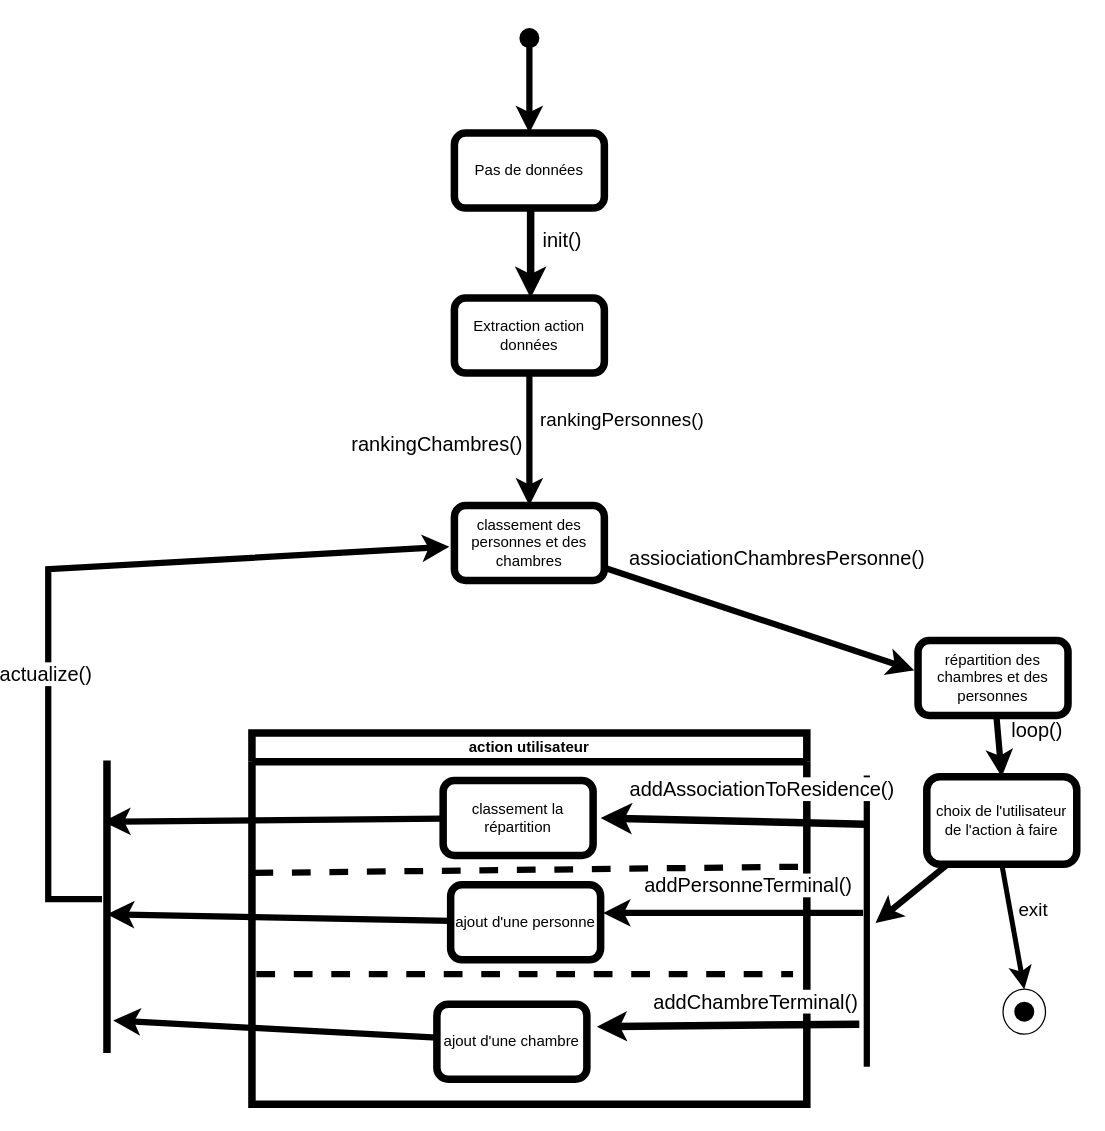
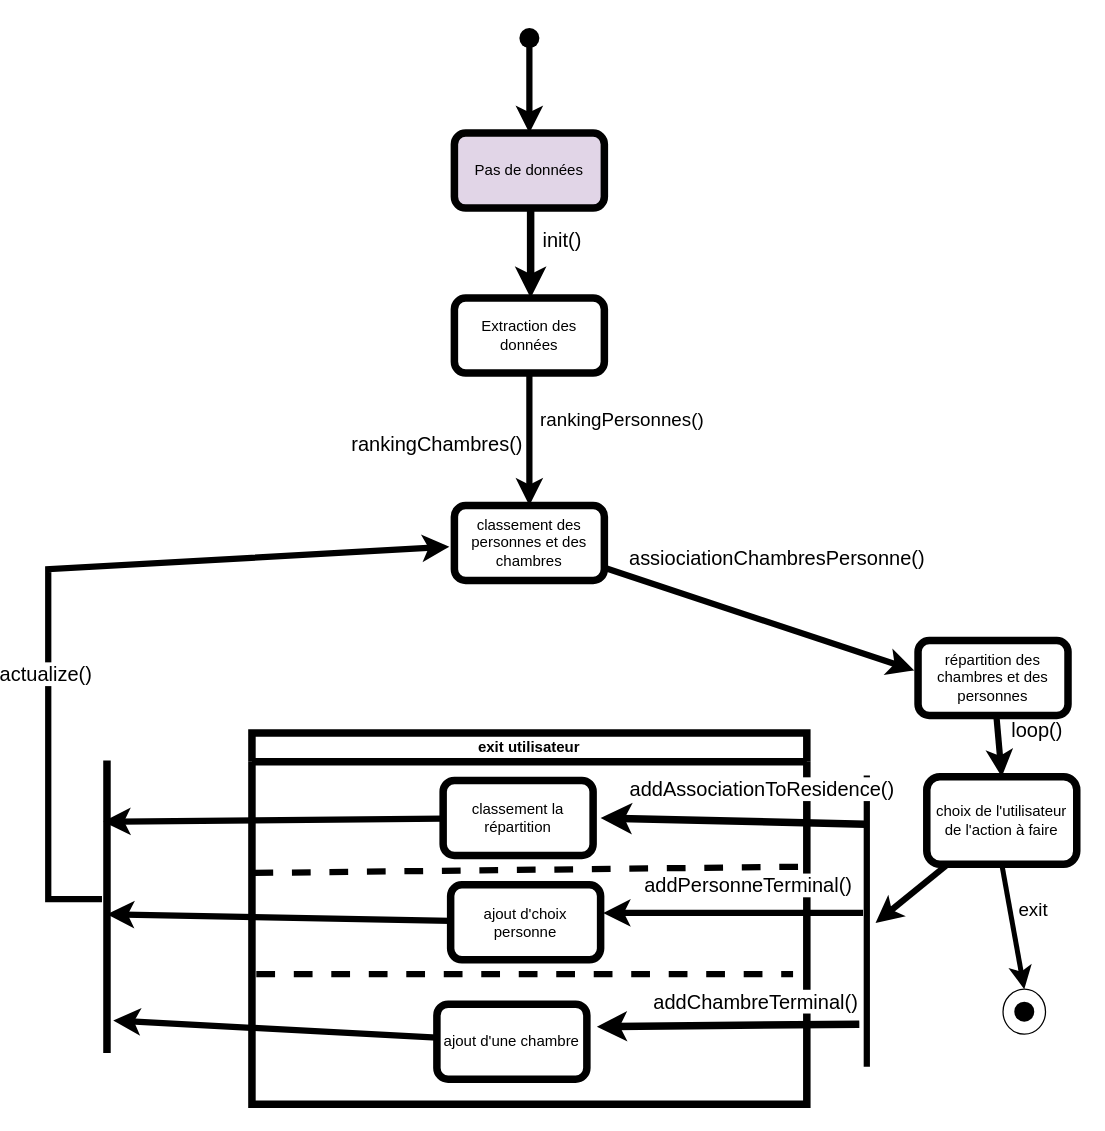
node "Pas de données": fillcolor #ffffff -> #e1d5e7
node "Extraction action données": label "Extraction action données" -> "Extraction des données"
node "action utilisateur": label "action utilisateur" -> "exit utilisateur"
node "ajout d'une personne": label "ajout d'une personne" -> "ajout d'choix personne"
